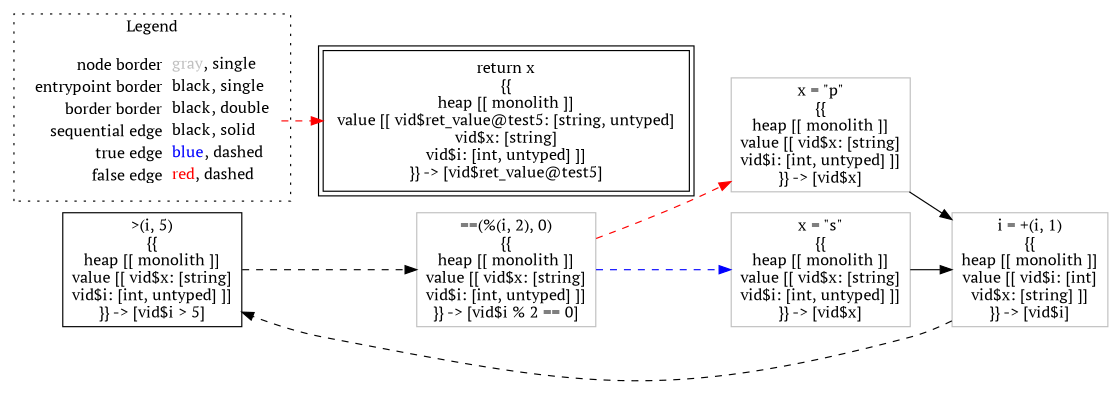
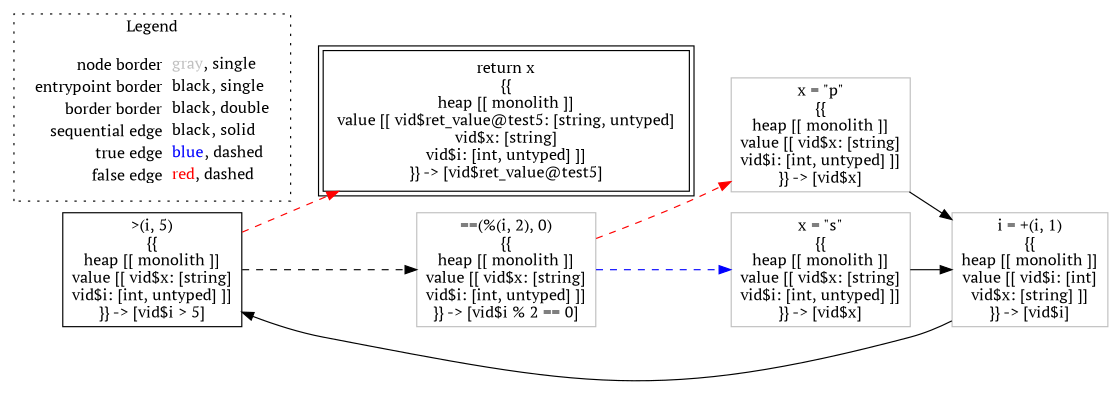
edge "node border" -> "return x": now ">(i, 5)" -> "return x"
edge "i = +(i, 1)" -> ">(i, 5)": style dashed -> solid
